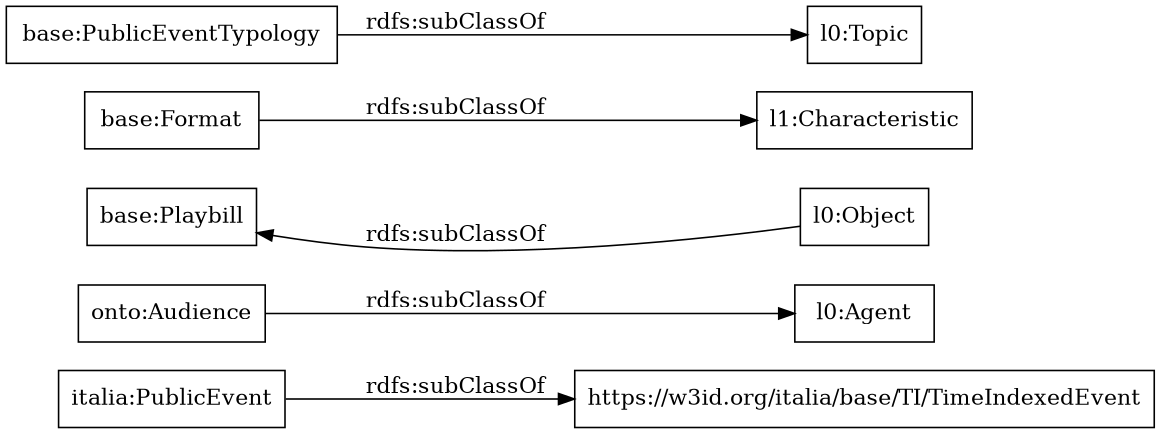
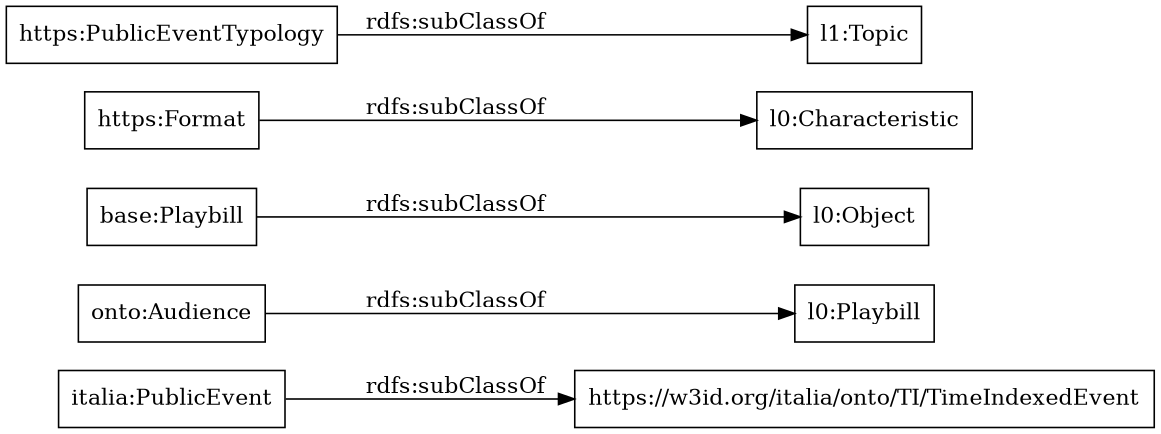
node "base:PublicEventTypology": label "base:PublicEventTypology" -> "https:PublicEventTypology"
node "l0:Topic": label "l0:Topic" -> "l1:Topic"
node "base:Format": label "base:Format" -> "https:Format"
node "l1:Characteristic": label "l1:Characteristic" -> "l0:Characteristic"
edge "l0:Object" -> "base:Playbill": reversed
node "l0:Agent": label "l0:Agent" -> "l0:Playbill"
node "https://w3id.org/italia/base/TI/TimeIndexedEvent": label "https://w3id.org/italia/base/TI/TimeIndexedEvent" -> "https://w3id.org/italia/onto/TI/TimeIndexedEvent"
